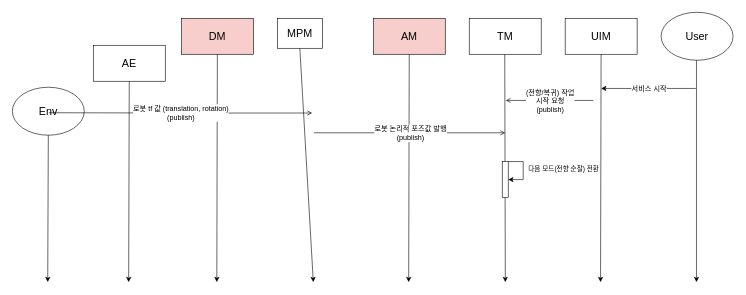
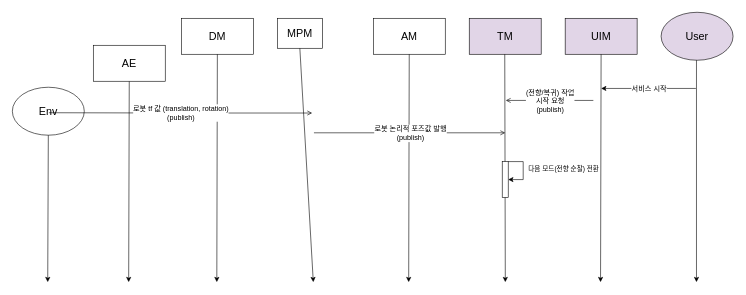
node "DM": fillcolor #f8cecc -> #ffffff
node "AM": fillcolor #f8cecc -> #ffffff
node "TM": fillcolor #ffffff -> #e1d5e7
node "UIM": fillcolor #ffffff -> #e1d5e7
node "User": fillcolor #ffffff -> #e1d5e7
